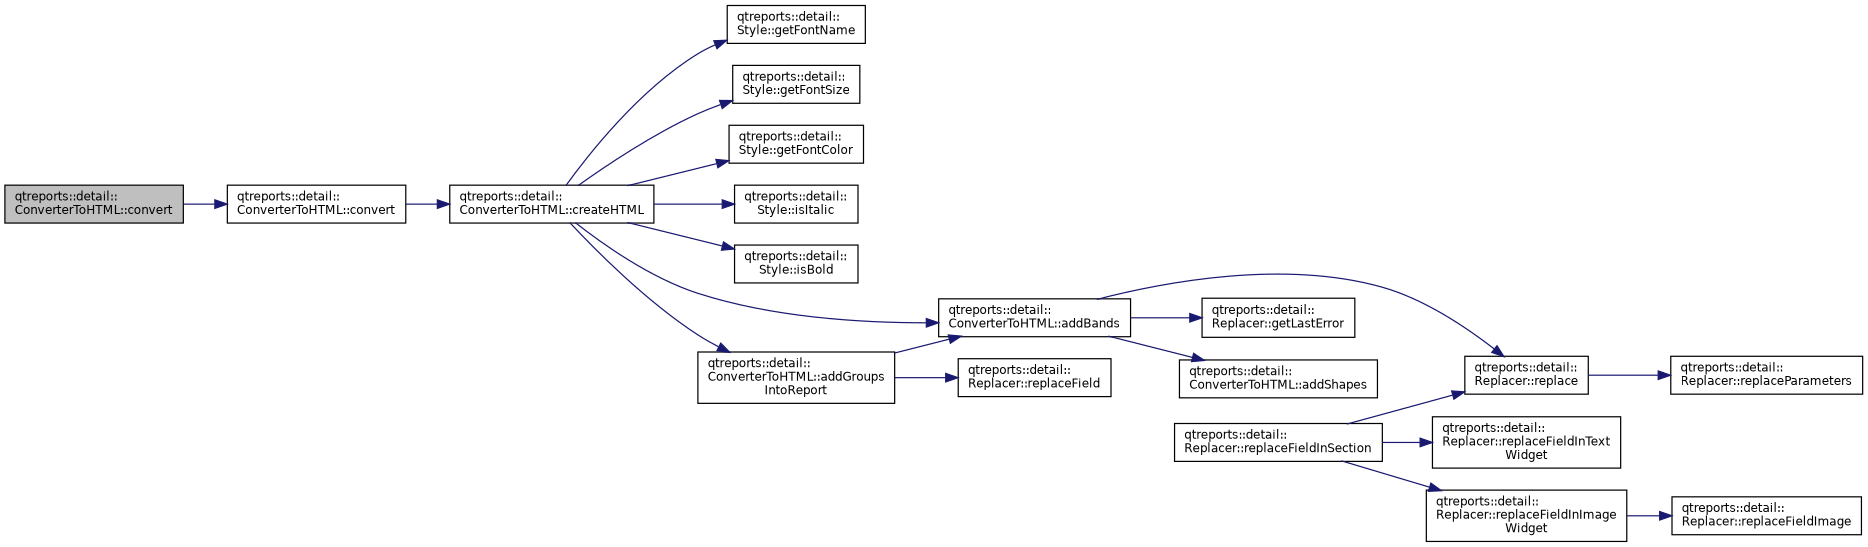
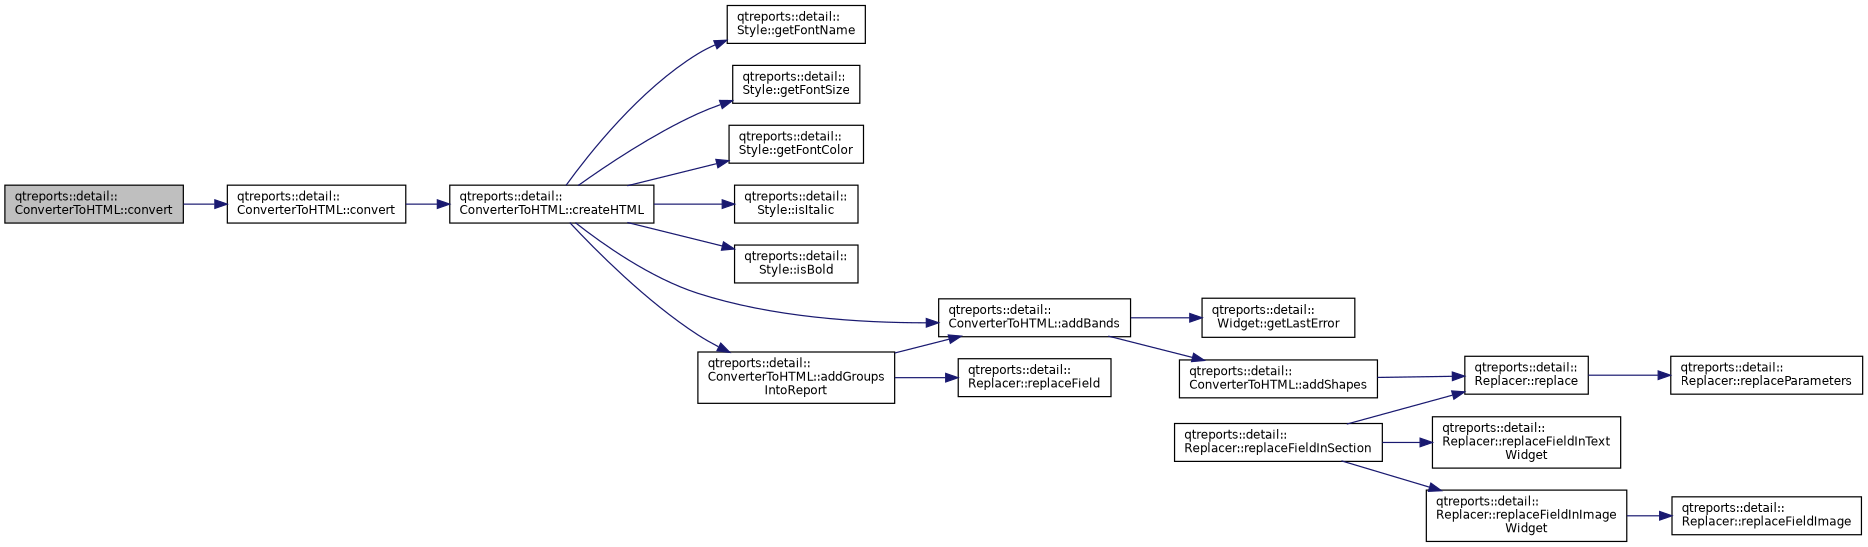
edge "qtreports::detail:: ConverterToHTML::addBands" -> "qtreports::detail:: Replacer::replace": now "qtreports::detail:: ConverterToHTML::addShapes" -> "qtreports::detail:: Replacer::replace"
node "qtreports::detail:: Replacer::getLastError": label "qtreports::detail:: Replacer::getLastError" -> "qtreports::detail:: Widget::getLastError"
